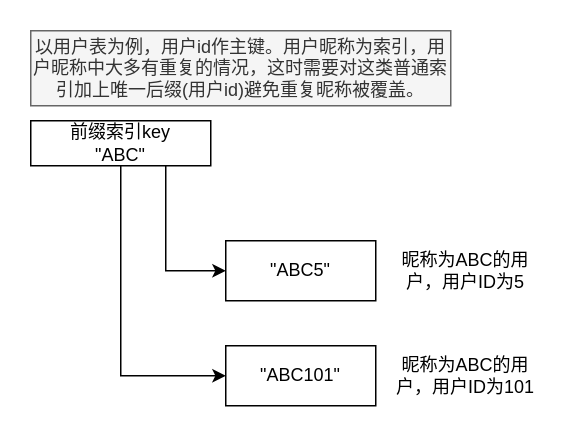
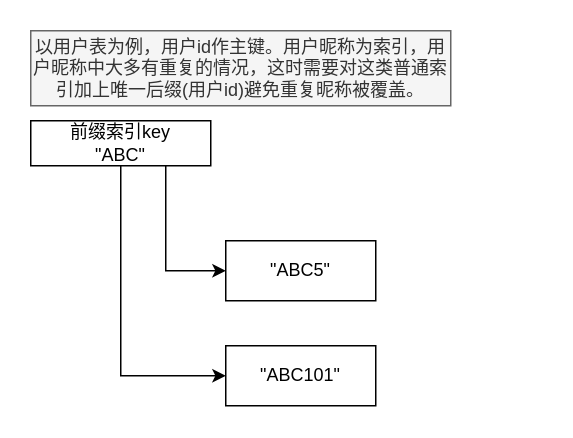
node "昵称为ABC的用户，用户ID为5": removed
node "昵称为ABC的用户，用户ID为101": removed
